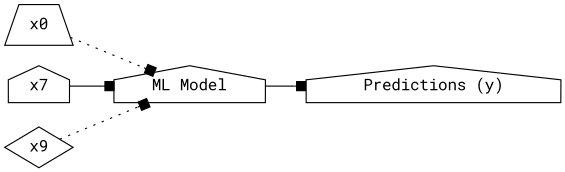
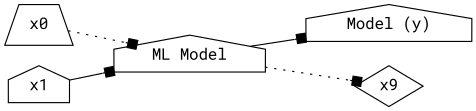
node "x7": label "x7" -> "x1"
node "Predictions (y)": label "Predictions (y)" -> "Model (y)"
edge "x9" -> "ML Model": reversed
